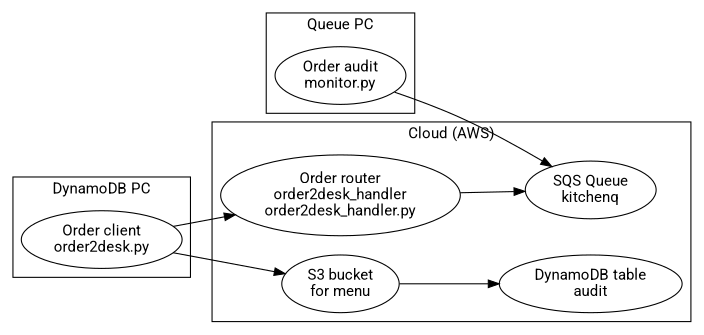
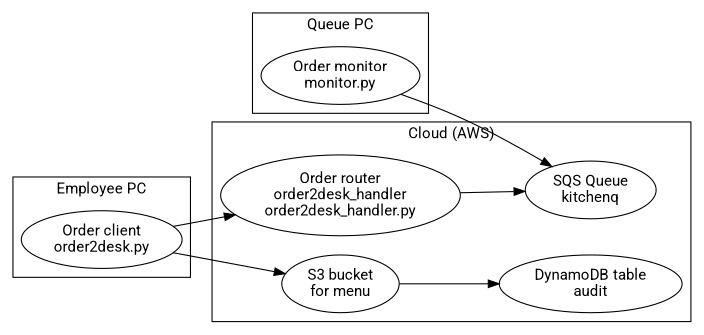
node "Order audit monitor.py": label "Order audit monitor.py" -> "Order monitor monitor.py"
cluster "DynamoDB PC": label "DynamoDB PC" -> "Employee PC"
